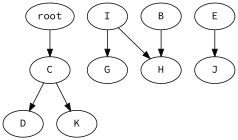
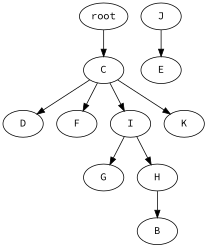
edge "B" -> "H": reversed
edge "E" -> "J": reversed
edge "C" -> "I": added
node "F": added
